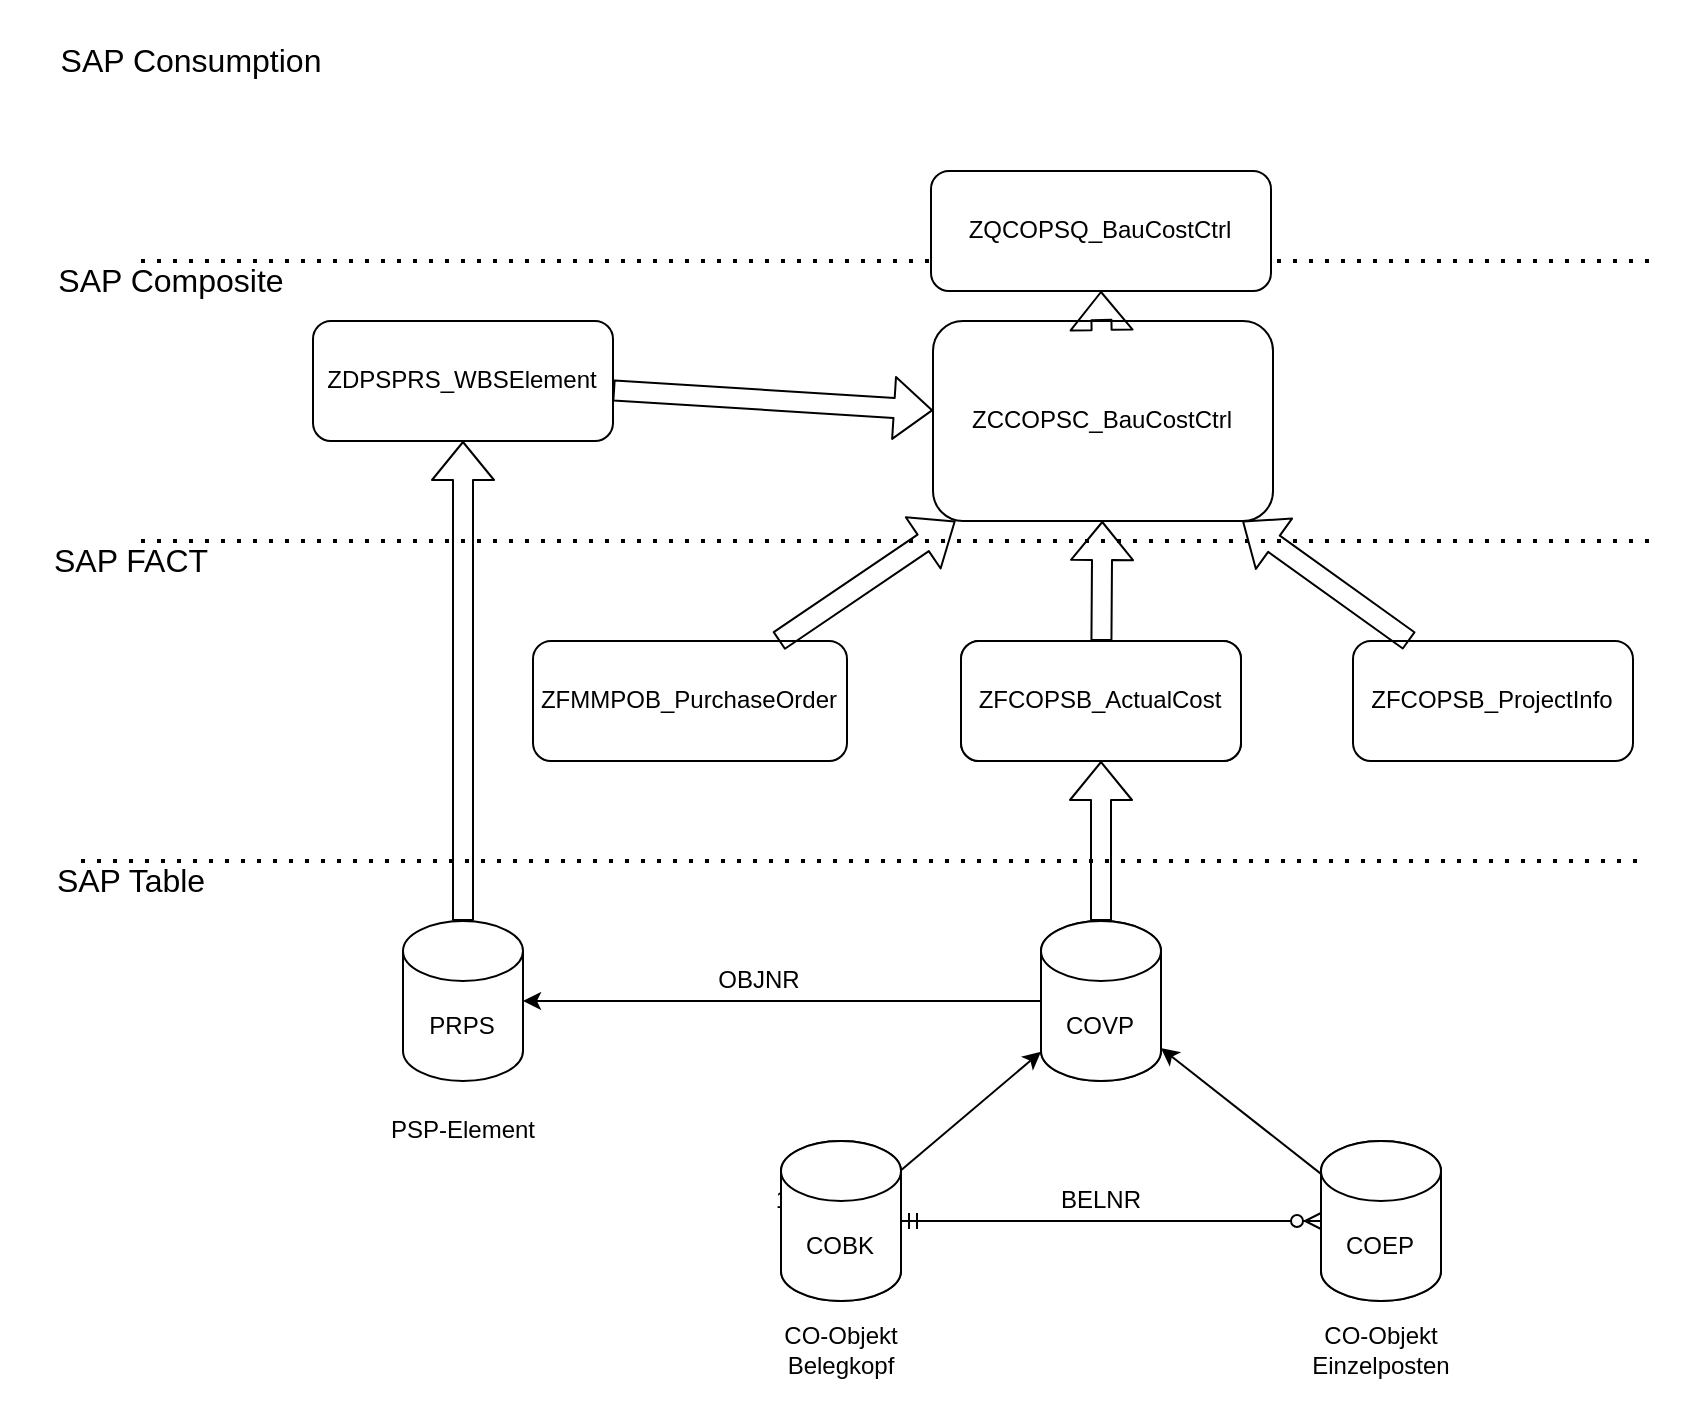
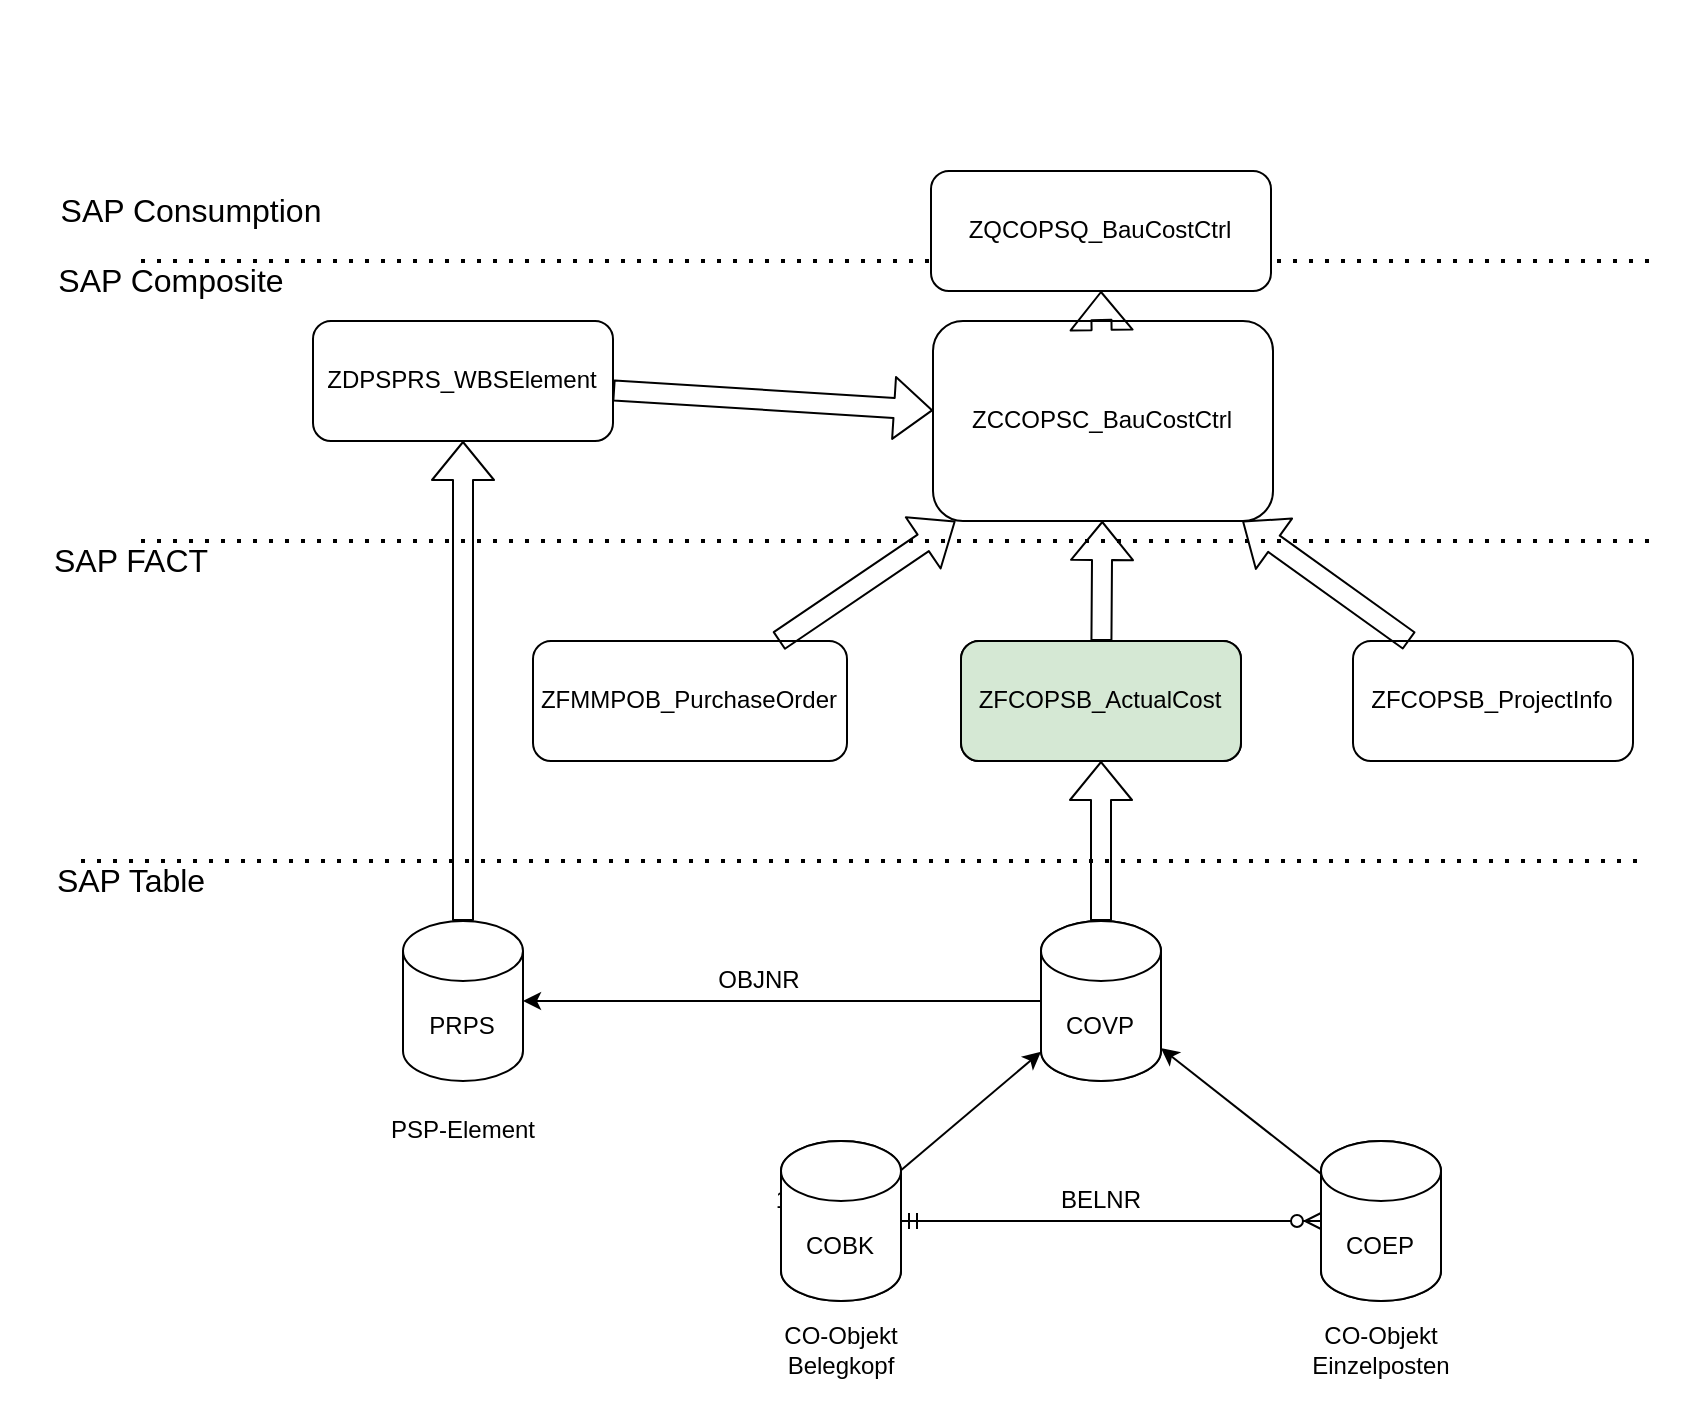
node "SAP Consumption": moved (191, 61) -> (191, 211)
node "ZFCOPSB_ActualCost": fillcolor #ffffff -> #d5e8d4
